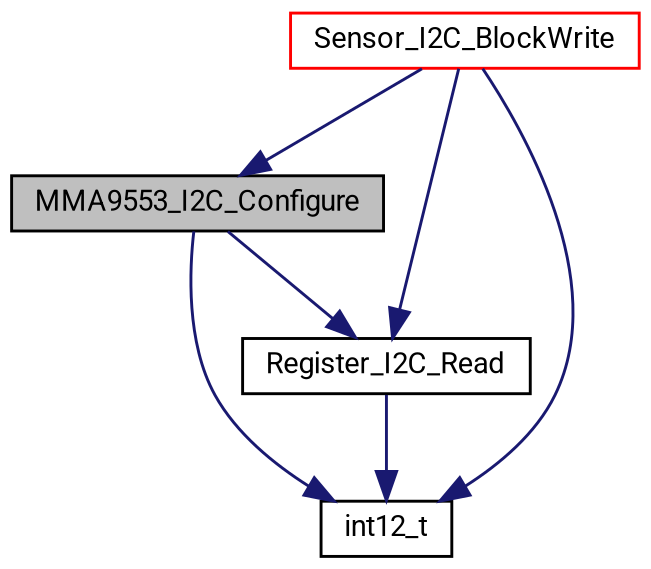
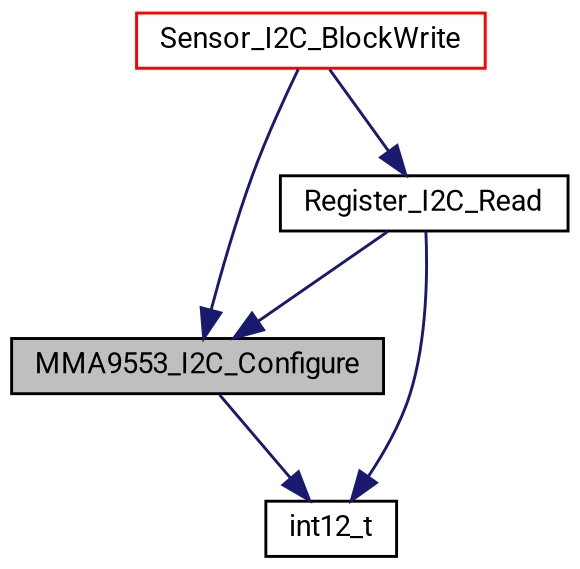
edge "MMA9553_I2C_Configure" -> "Register_I2C_Read": reversed
edge "Sensor_I2C_BlockWrite" -> "int12_t": removed
